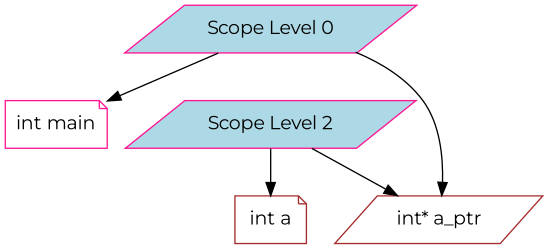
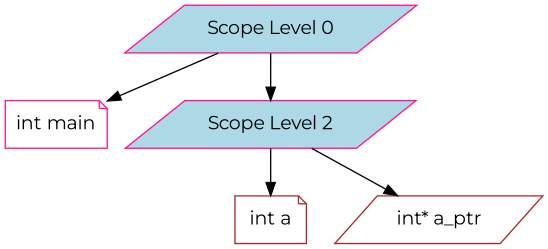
edge "Scope Level 0" -> "int* a_ptr": now "Scope Level 0" -> "Scope Level 2"
